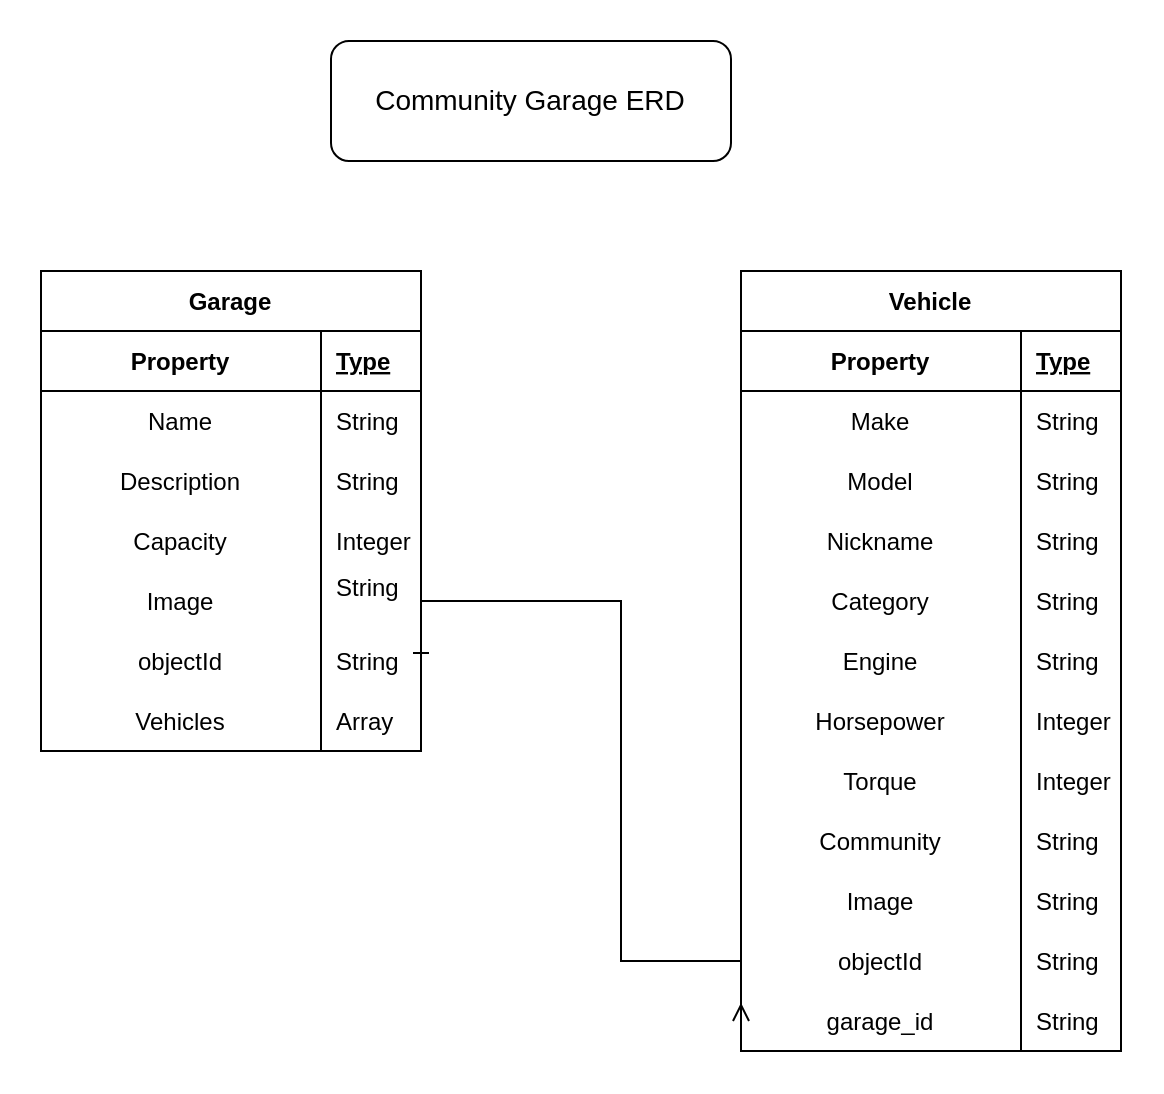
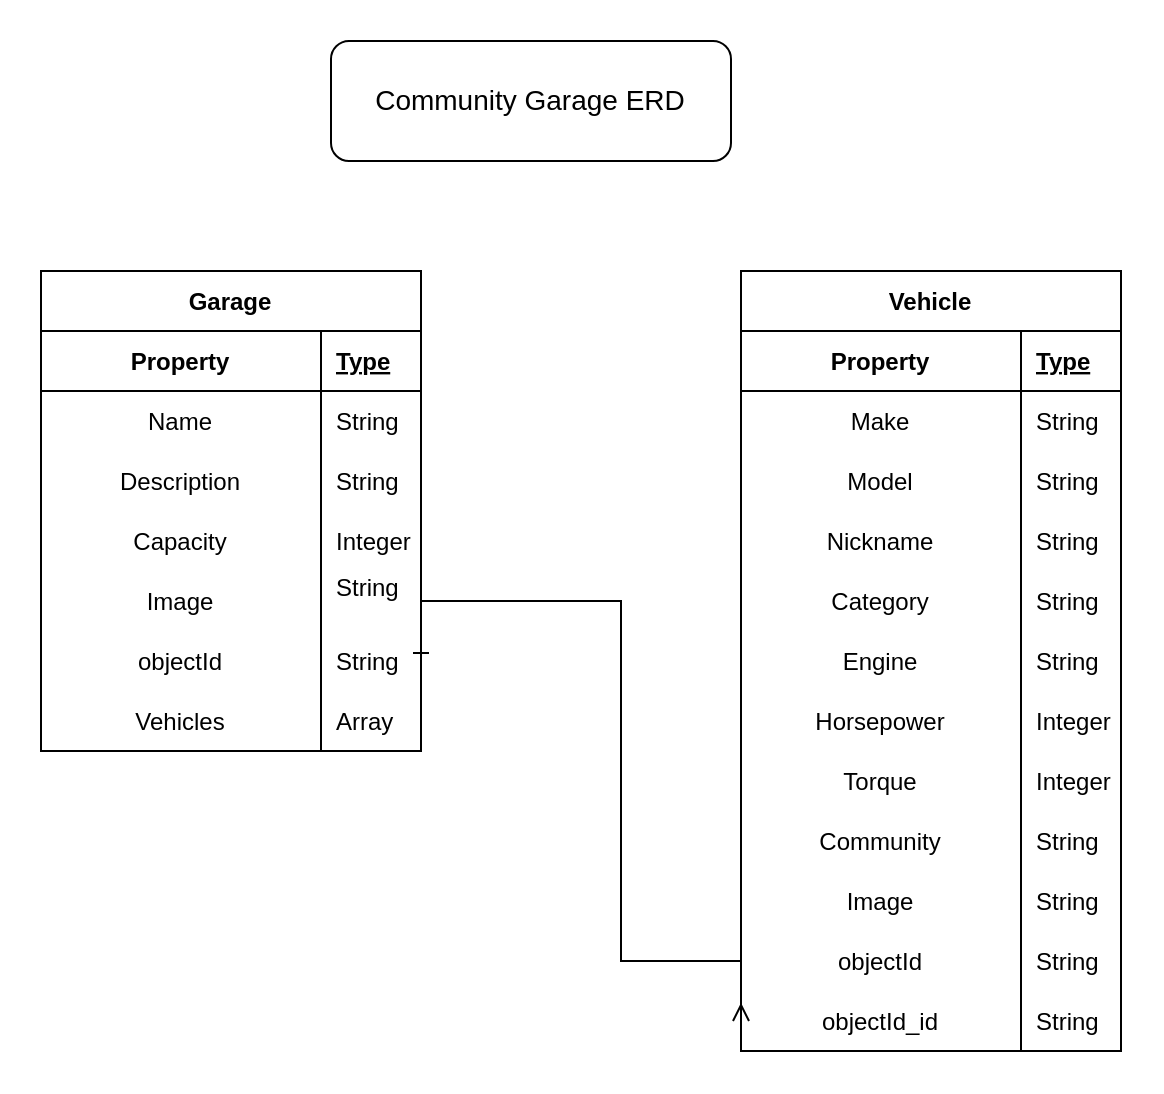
node "garage_id": label "garage_id" -> "objectId_id"
